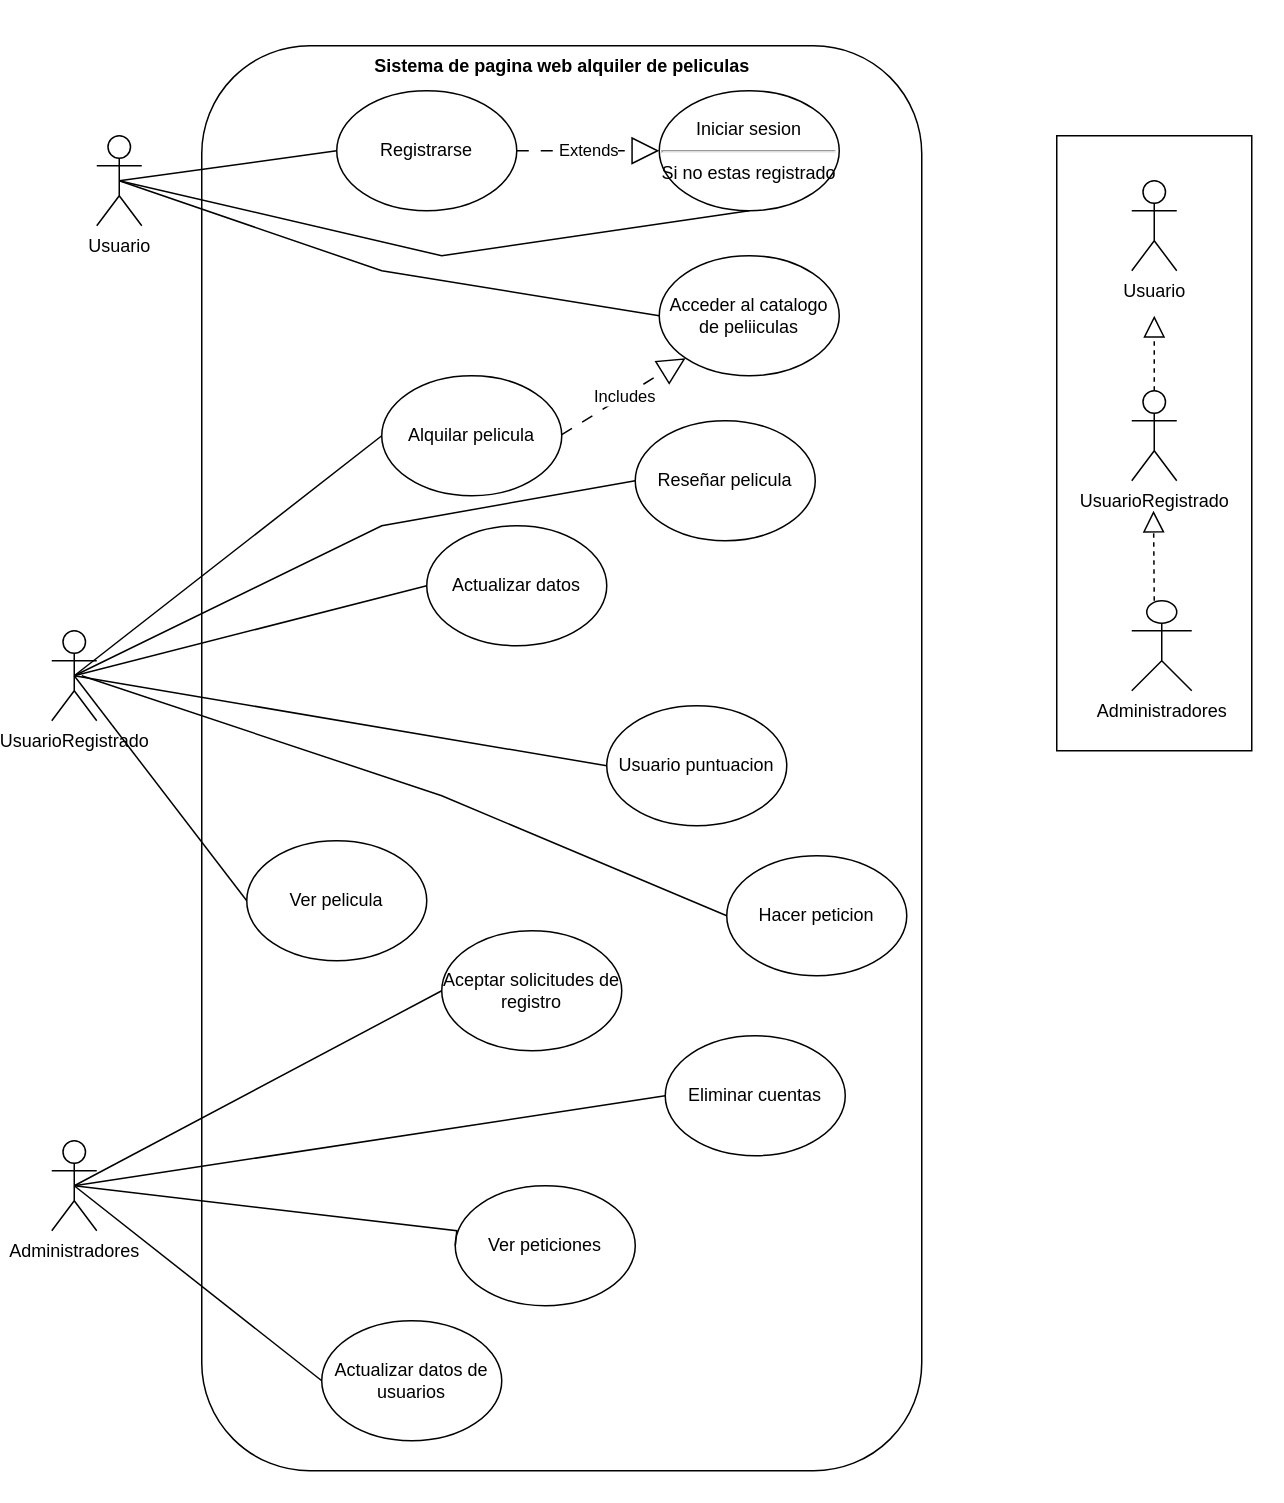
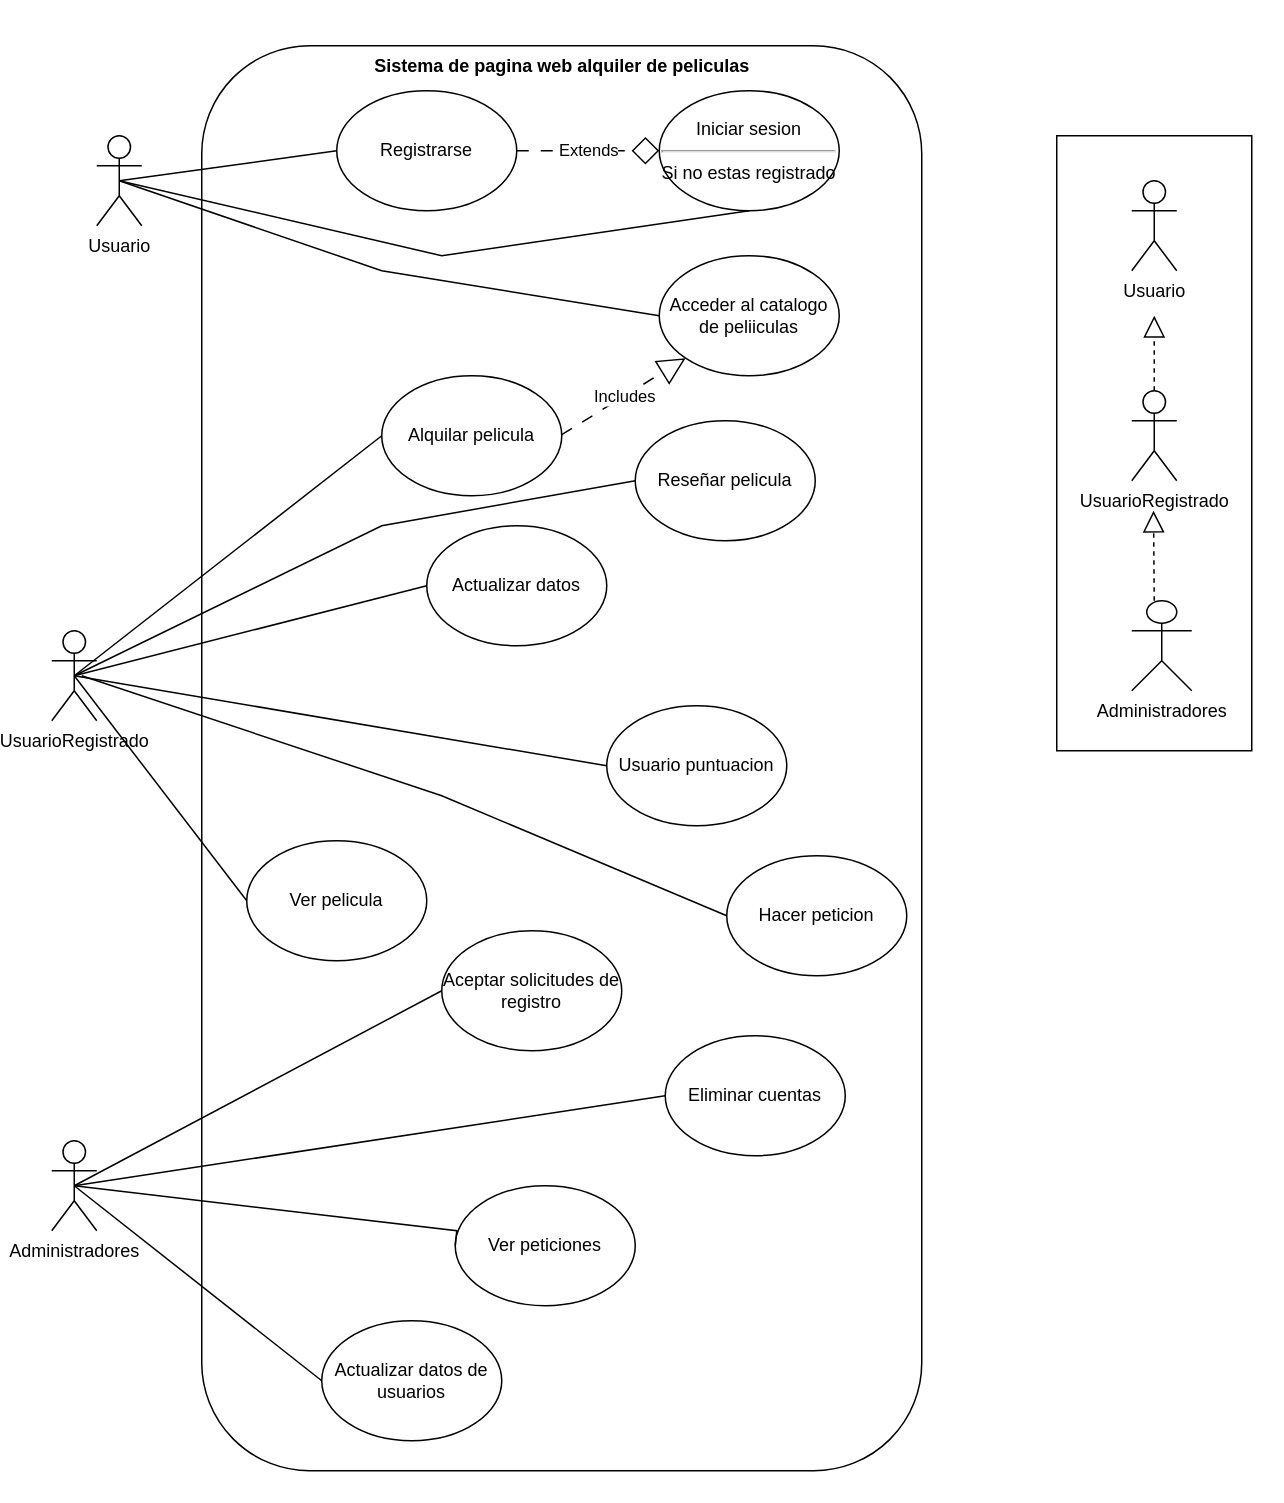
edge "Registrarse" -> "Iniciar sesionSi no estas registrado": arrowhead block -> diamond
